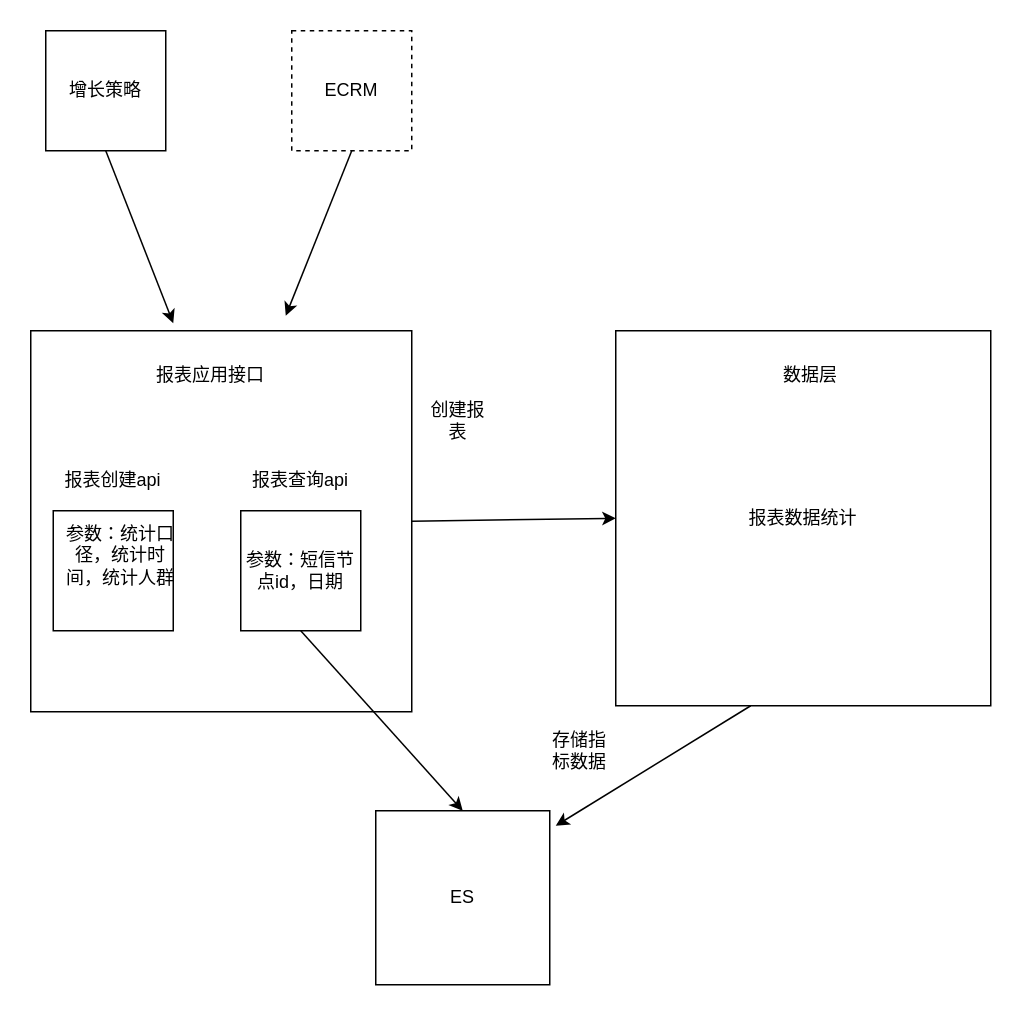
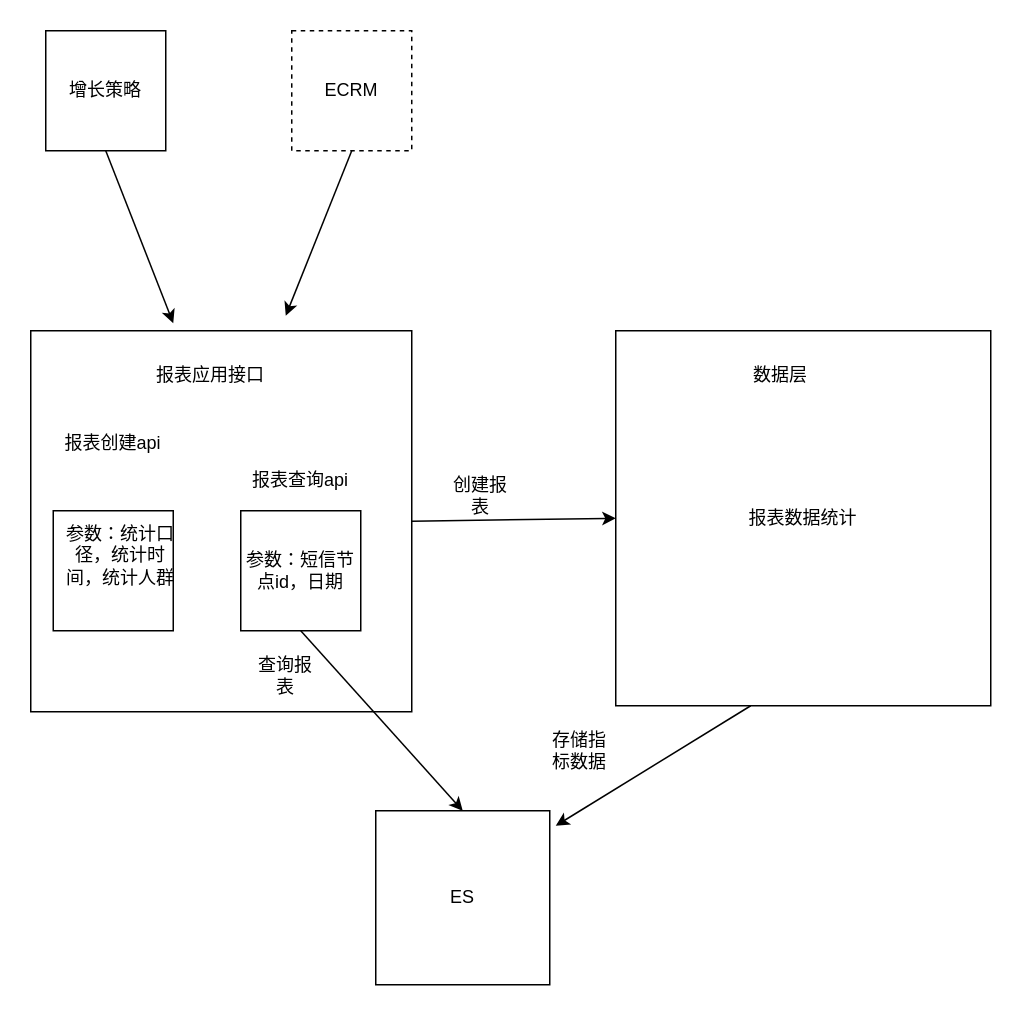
node "数据层": moved (811, 376) -> (781, 376)
node "创建报表": moved (458, 421) -> (481, 496)
node "报表创建api": moved (113, 481) -> (113, 443)
node "查询报表": added
